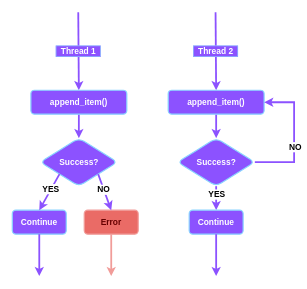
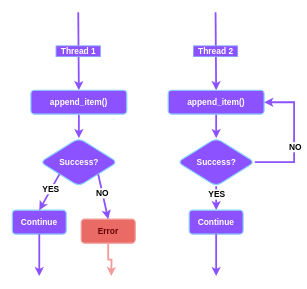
node "Error": moved (111, 222) -> (108, 231)
